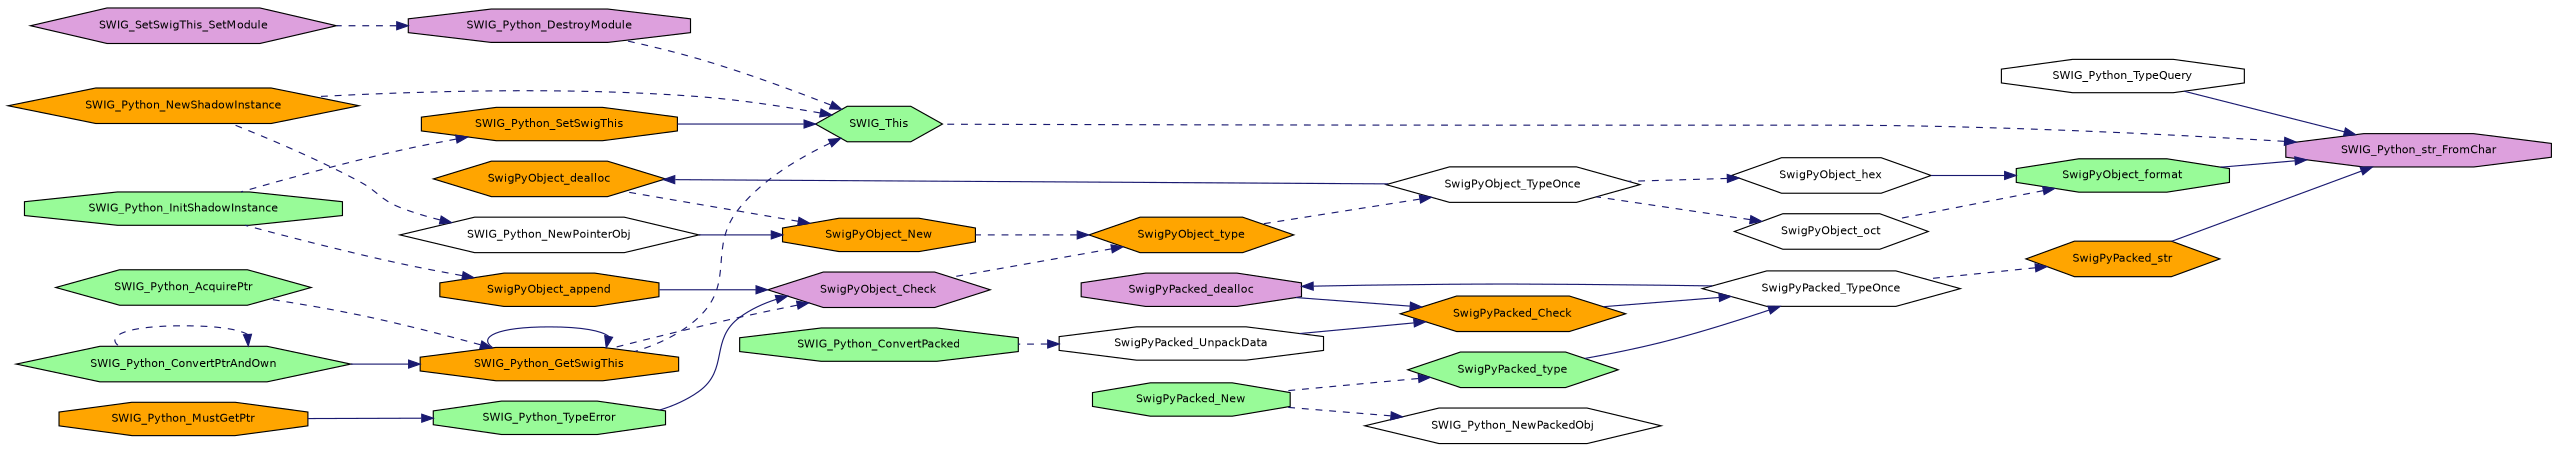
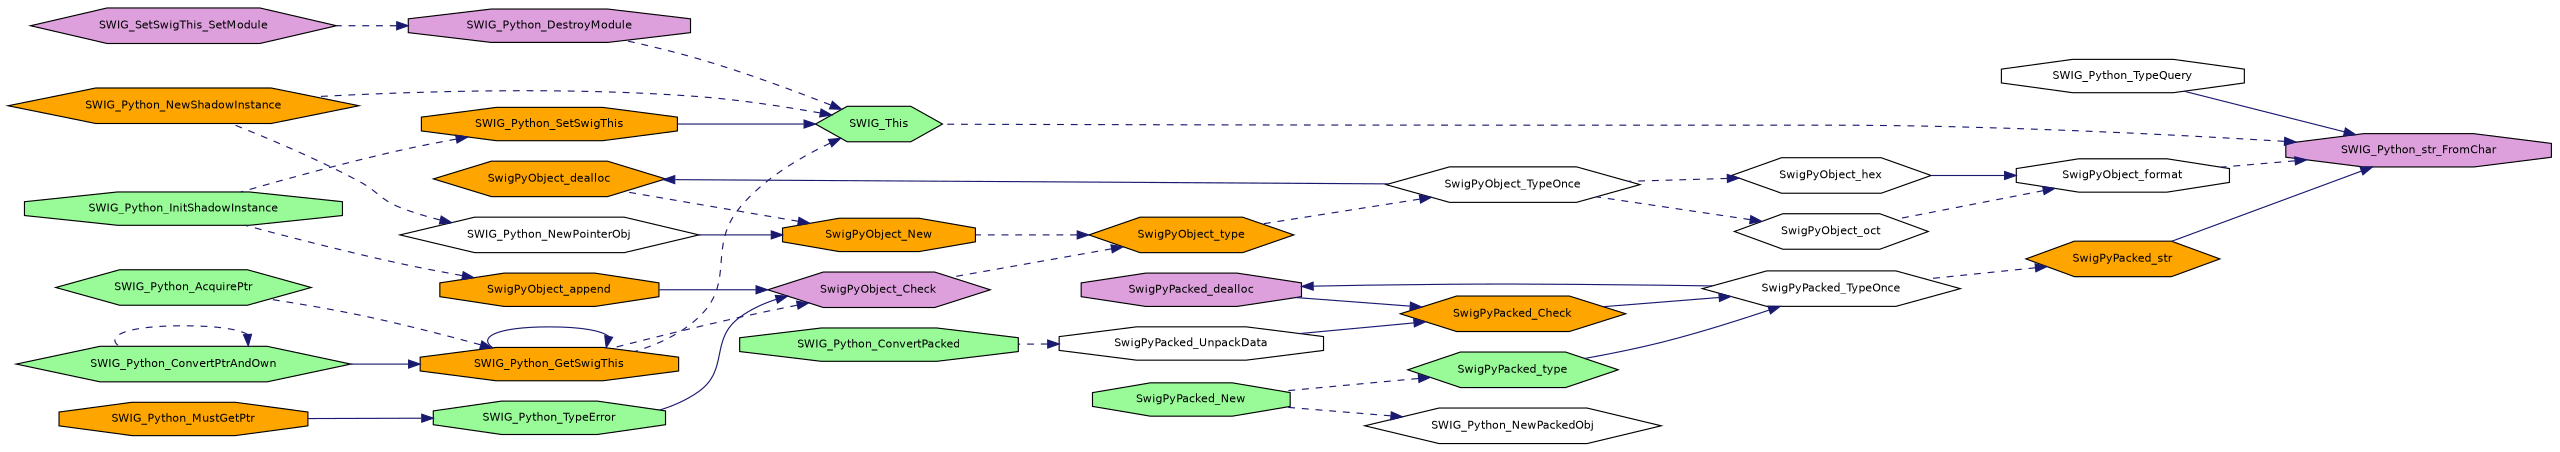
edge "SwigPyObject_format" -> "SWIG_Python_str_FromChar": style solid -> dashed
node "SwigPyObject_format": fillcolor palegreen -> white
